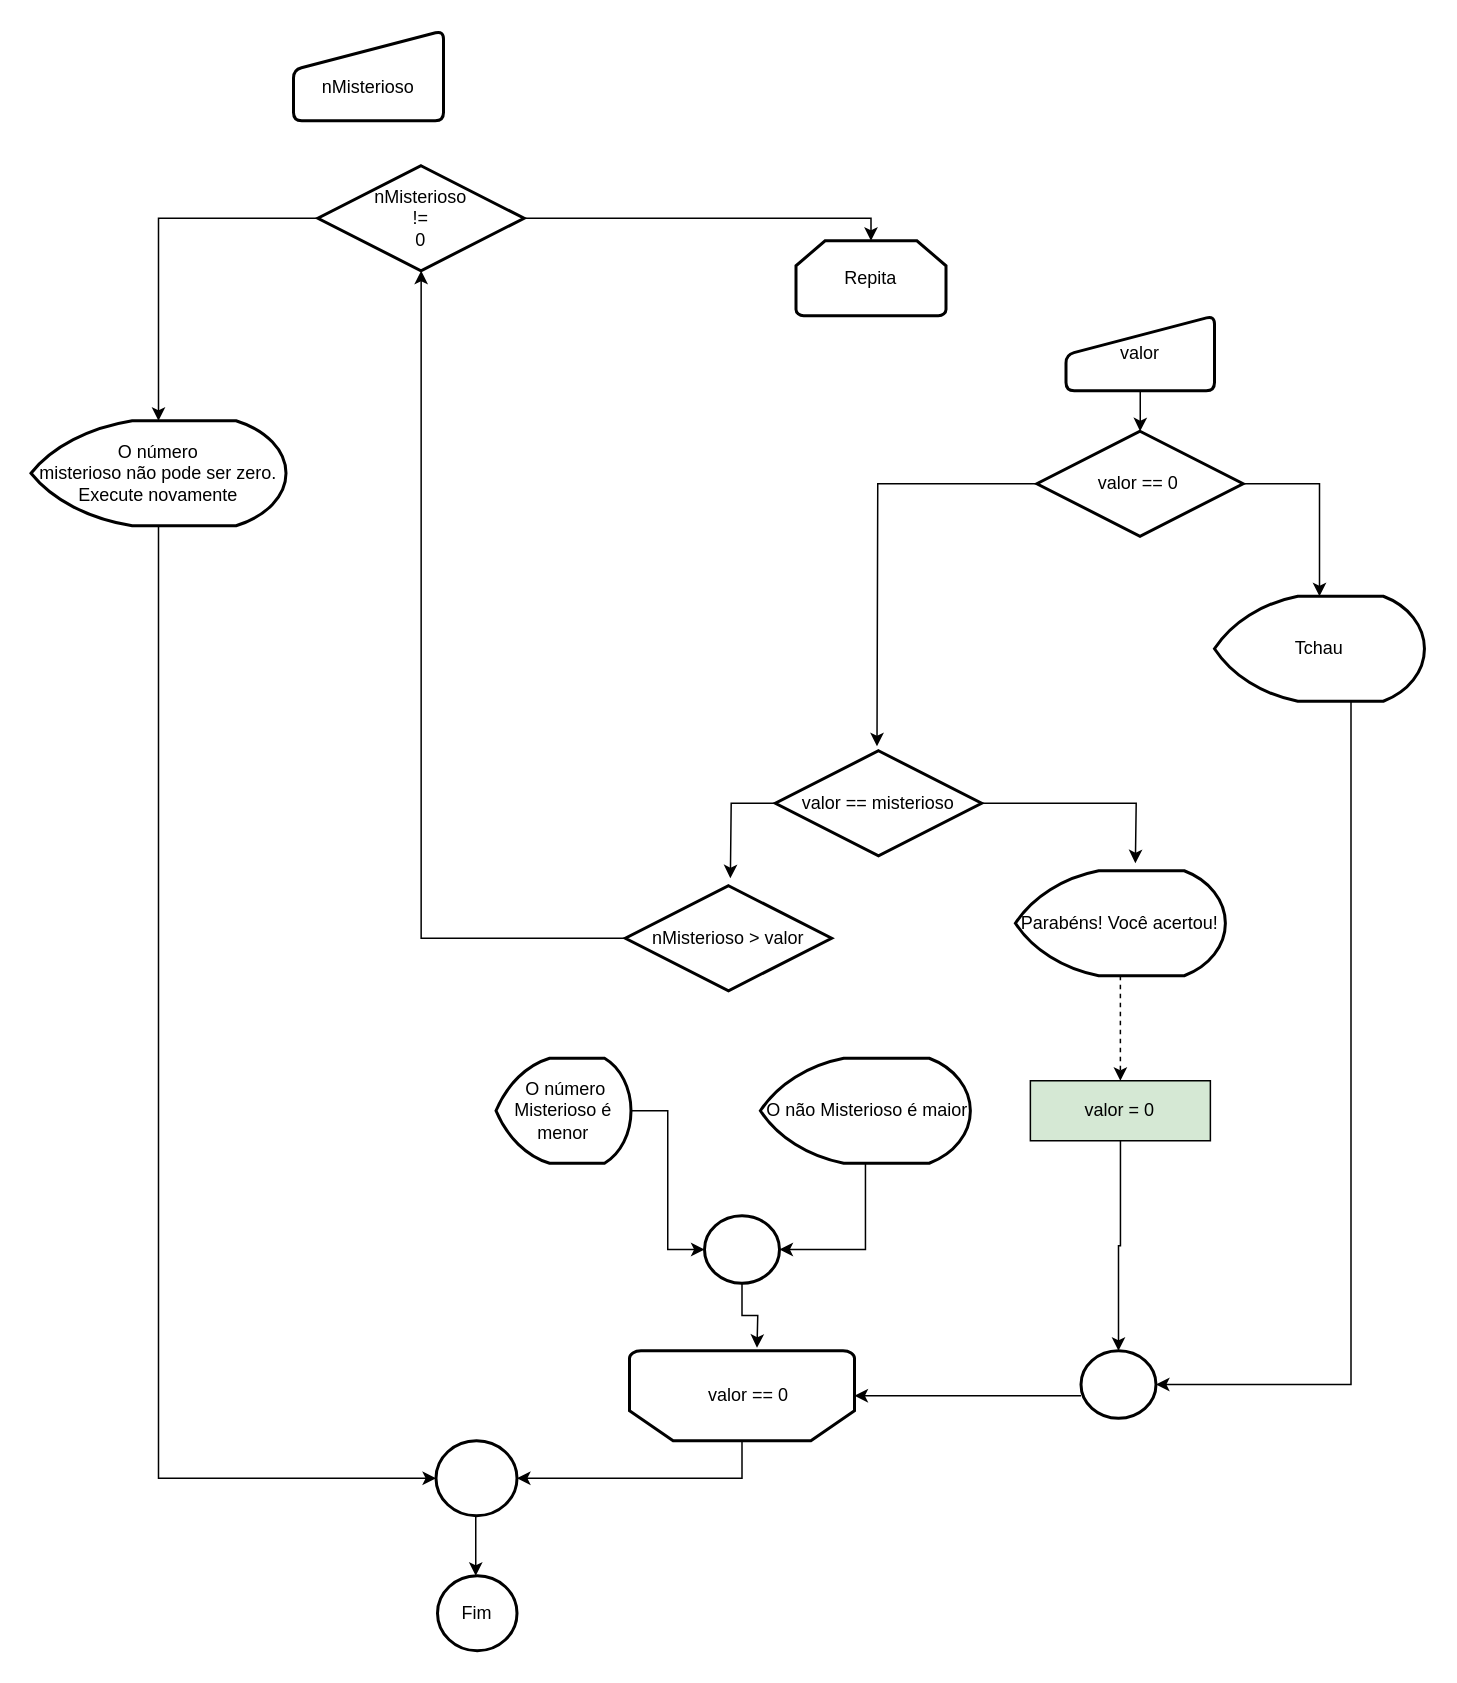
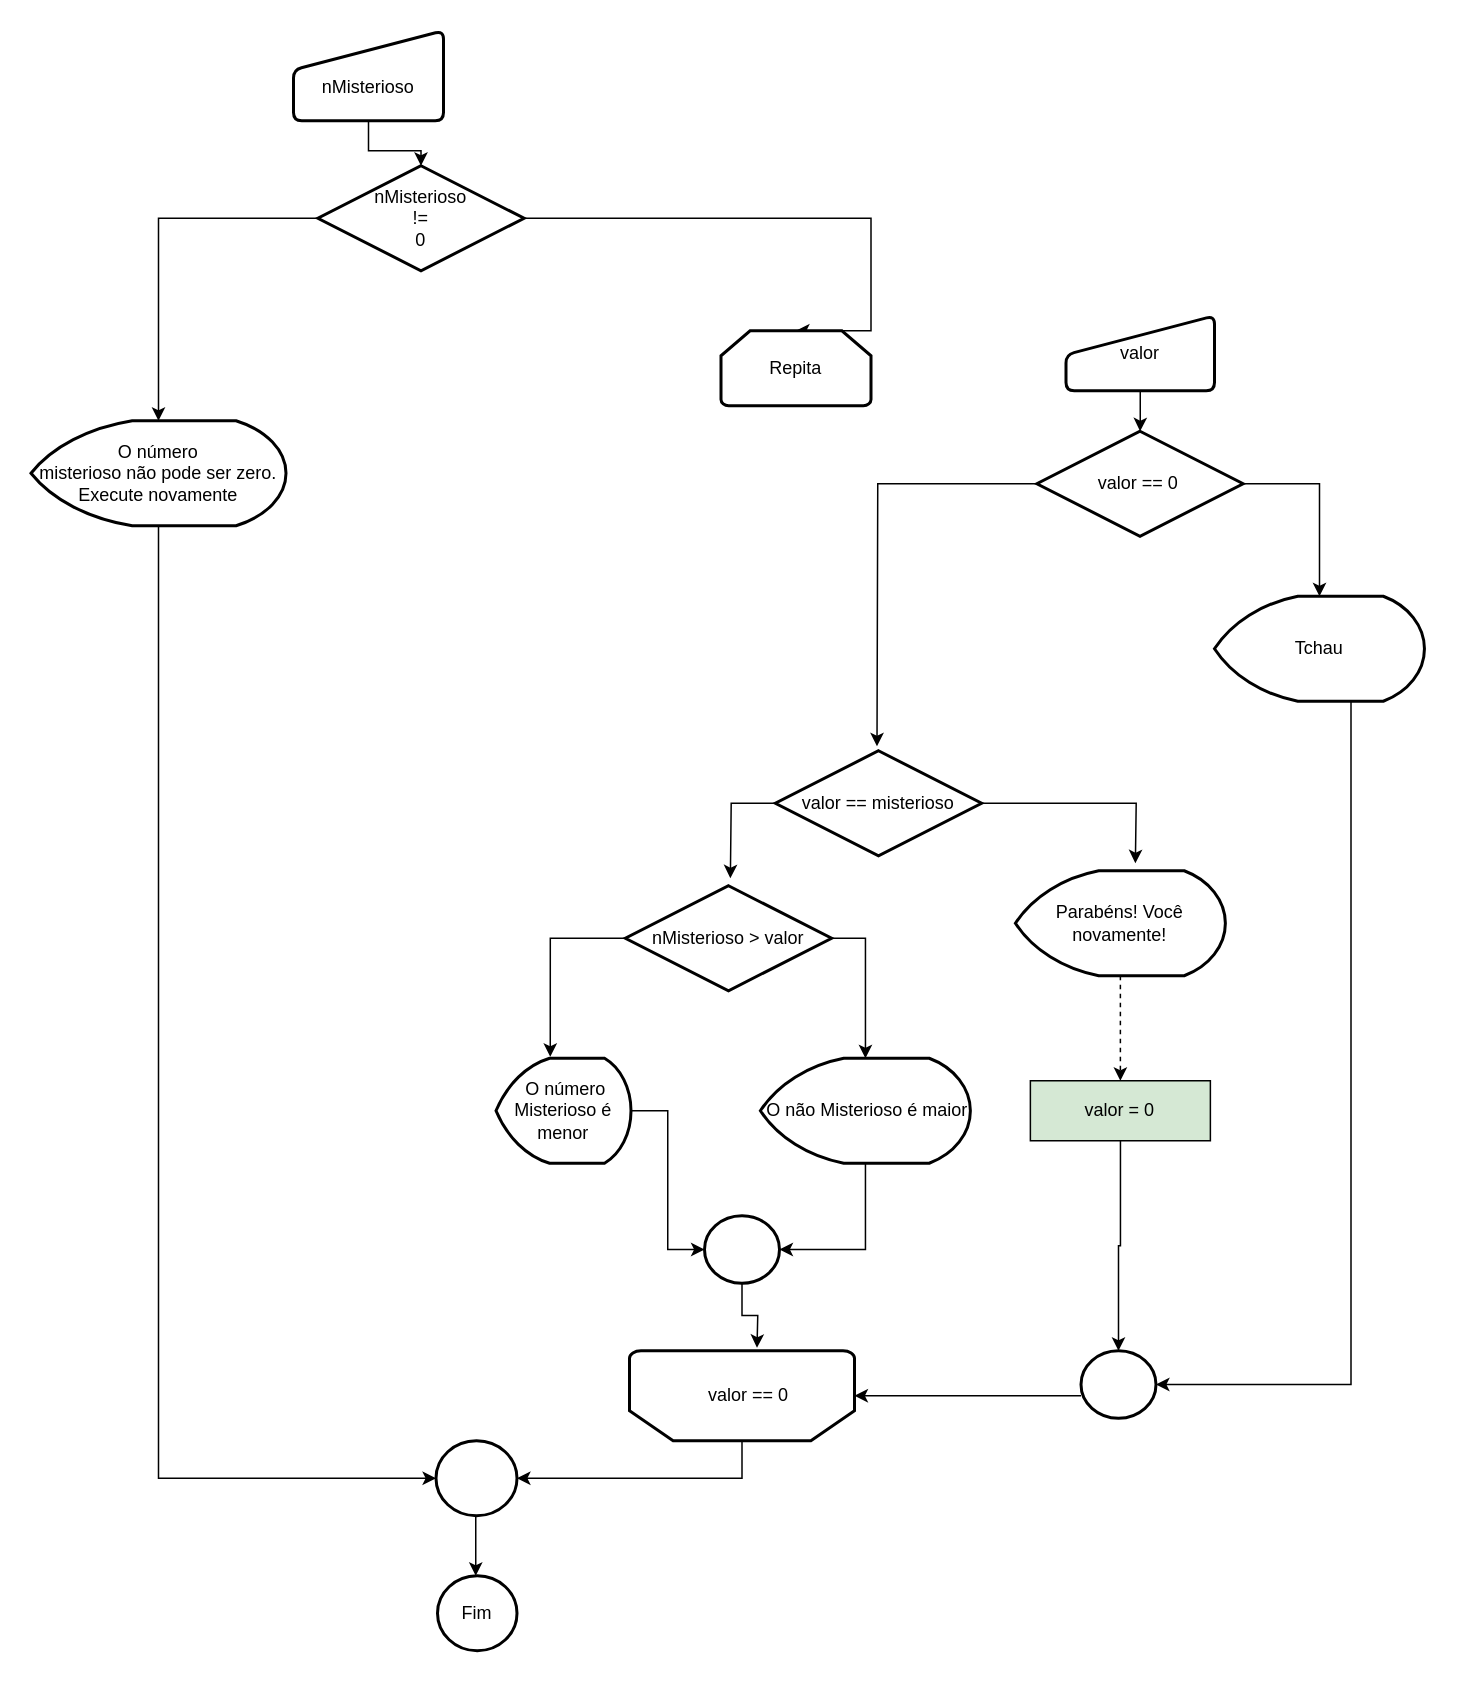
edge "nMisterioso" -> "nMisterioso != 0": added
node "Repita": moved (871, 278) -> (796, 368)
edge "nMisterioso > valor" -> "nMisterioso != 0": now "nMisterioso > valor" -> "O número Misterioso é menor"
node "Parabéns! Você acertou!": label "Parabéns! Você acertou!" -> "Parabéns! Você novamente!"
edge "nMisterioso > valor" -> "O não Misterioso é maior": added
